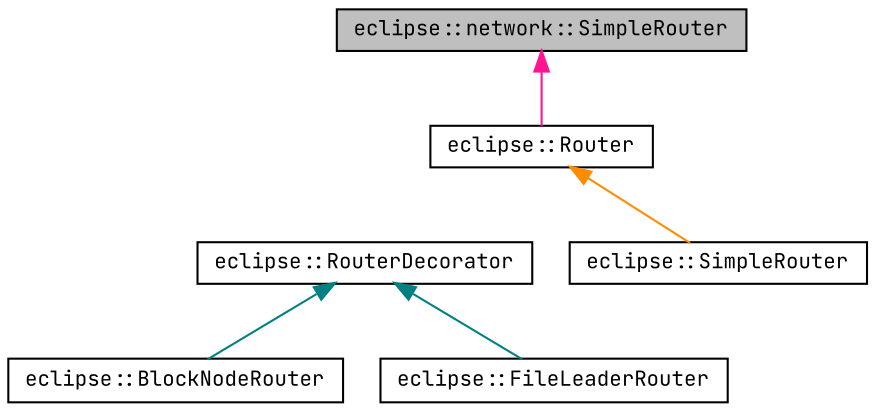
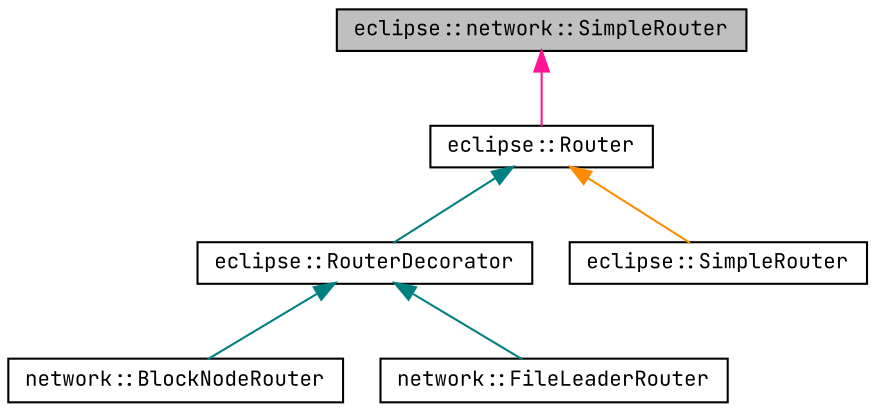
edge "eclipse::RouterDecorator" -> "eclipse::Router": added
node "eclipse::BlockNodeRouter": label "eclipse::BlockNodeRouter" -> "network::BlockNodeRouter"
node "eclipse::FileLeaderRouter": label "eclipse::FileLeaderRouter" -> "network::FileLeaderRouter"
